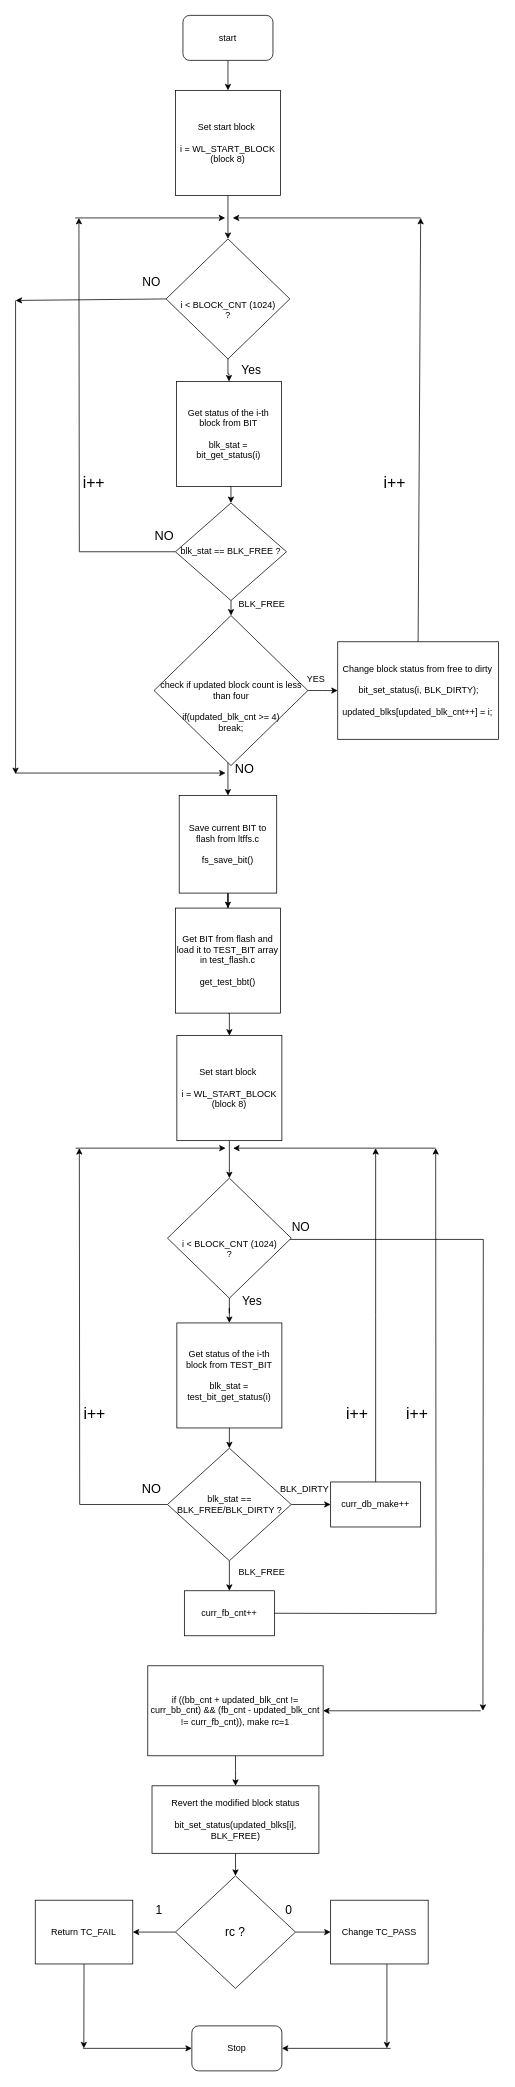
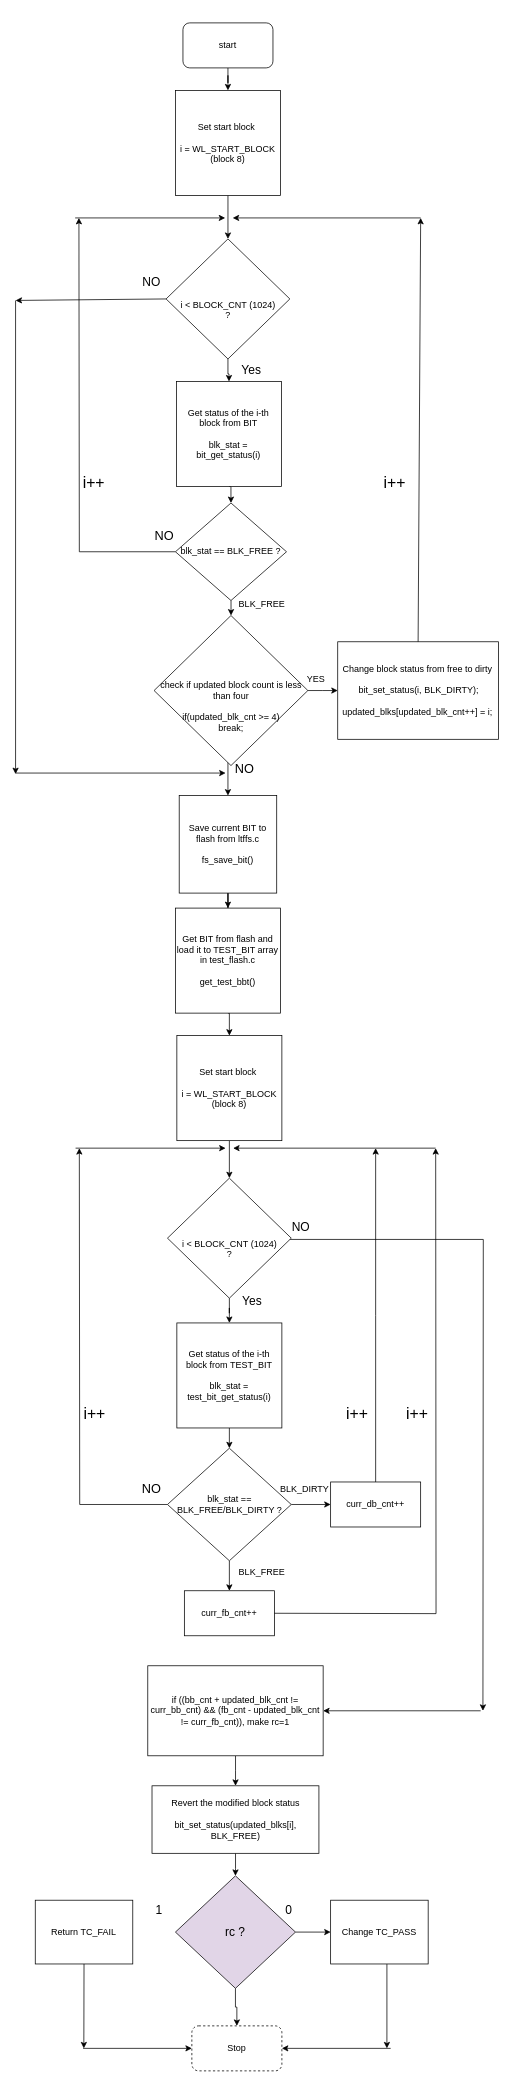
node "start": moved (228, 38) -> (228, 45)
node "curr_db_make++": label "curr_db_make++" -> "curr_db_cnt++"
edge "rc ?" -> "Return TC_FAIL": now "rc ?" -> "Stop"
node "rc ?": fillcolor #ffffff -> #e1d5e7
node "Stop": style solid -> dashed
